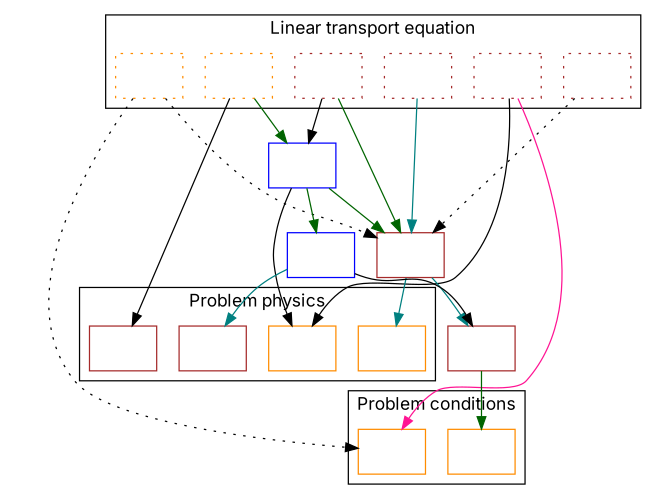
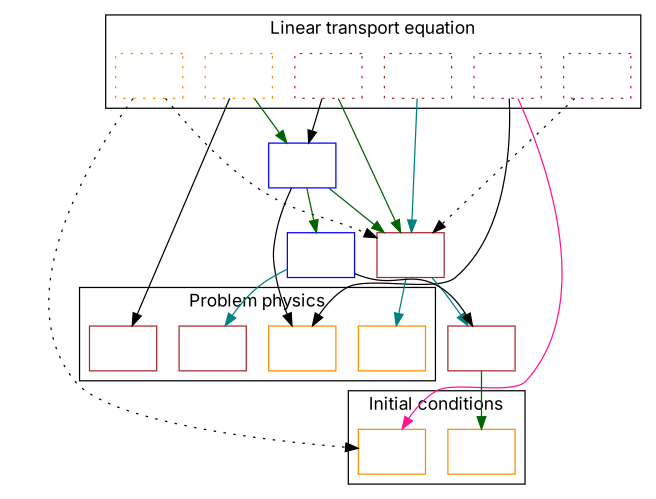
cluster "Problem conditions": label "Problem conditions" -> "Initial conditions"
